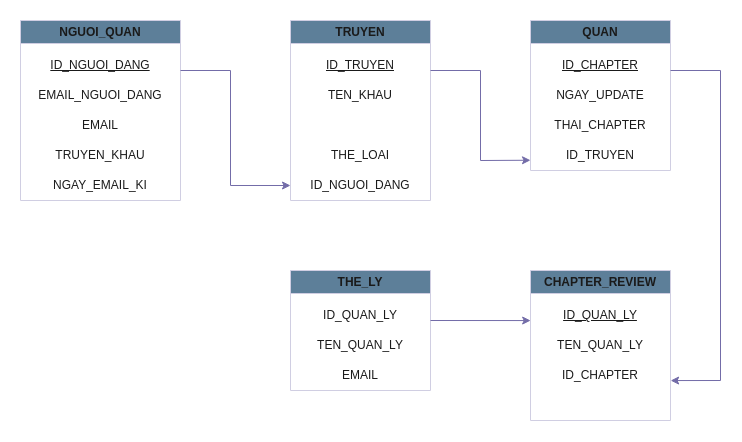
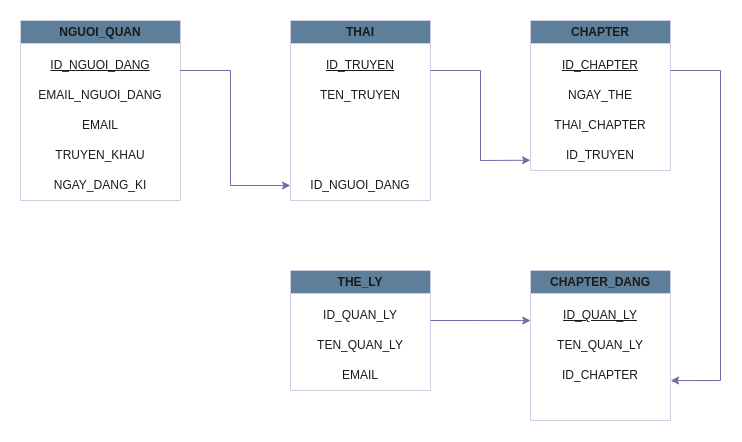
node "TRUYEN": label "TRUYEN" -> "THAI"
node "QUAN": label "QUAN" -> "CHAPTER"
node "TEN_KHAU": label "TEN_KHAU" -> "TEN_TRUYEN"
node "NGAY_UPDATE": label "NGAY_UPDATE" -> "NGAY_THE"
node "THE_LOAI": removed
node "NGAY_EMAIL_KI": label "NGAY_EMAIL_KI" -> "NGAY_DANG_KI"
node "CHAPTER_REVIEW": label "CHAPTER_REVIEW" -> "CHAPTER_DANG"
